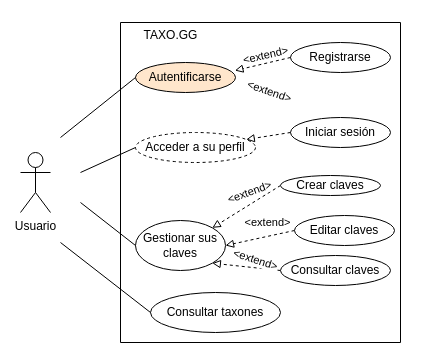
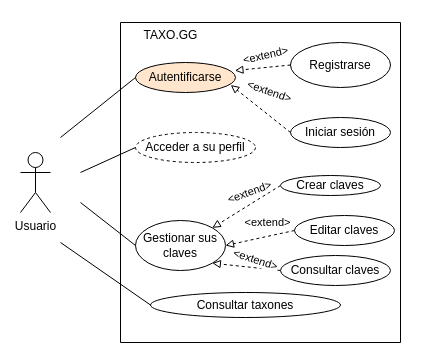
node "Registrarse": size 100x30 -> 100x45
edge "Iniciar sesión" -> "Acceder a su perfil": now "Iniciar sesión" -> "Autentificarse"
node "Consultar taxones": size 130x40 -> 190x25
